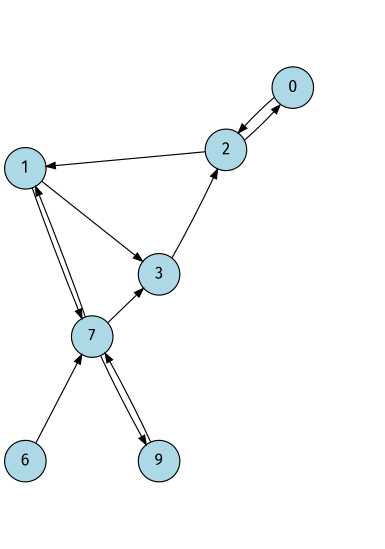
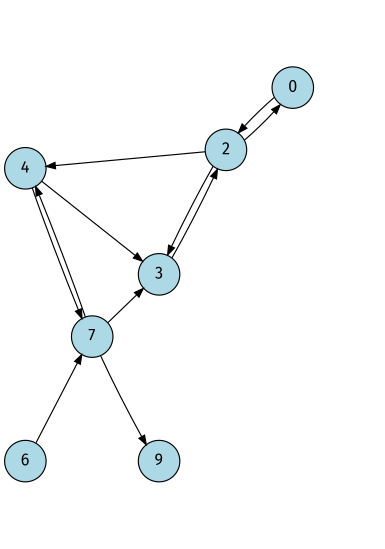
node "1": label "1" -> "4"
edge "2" -> "3": added
edge "9" -> "7": removed
